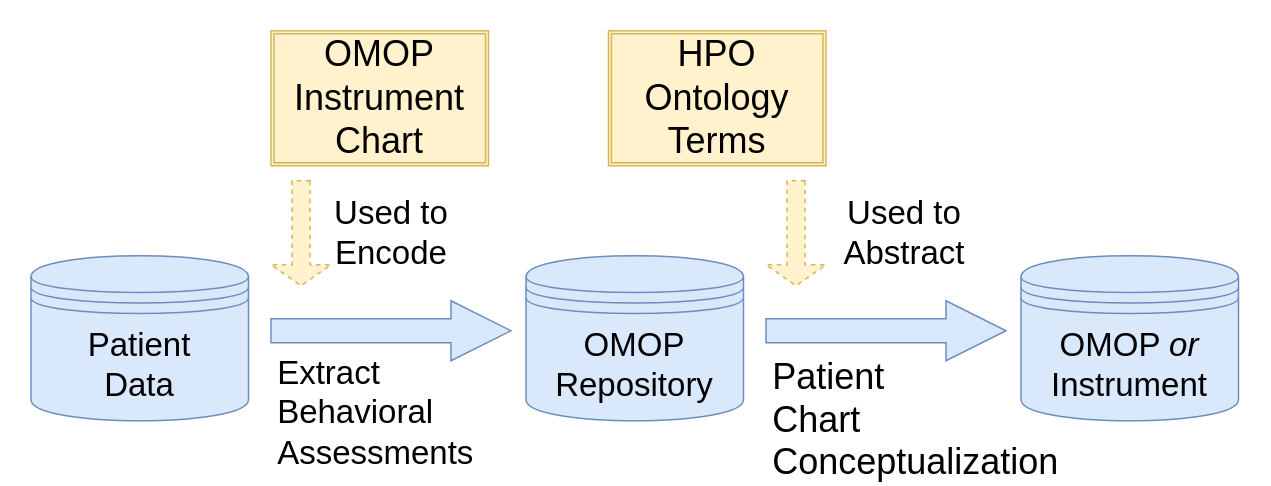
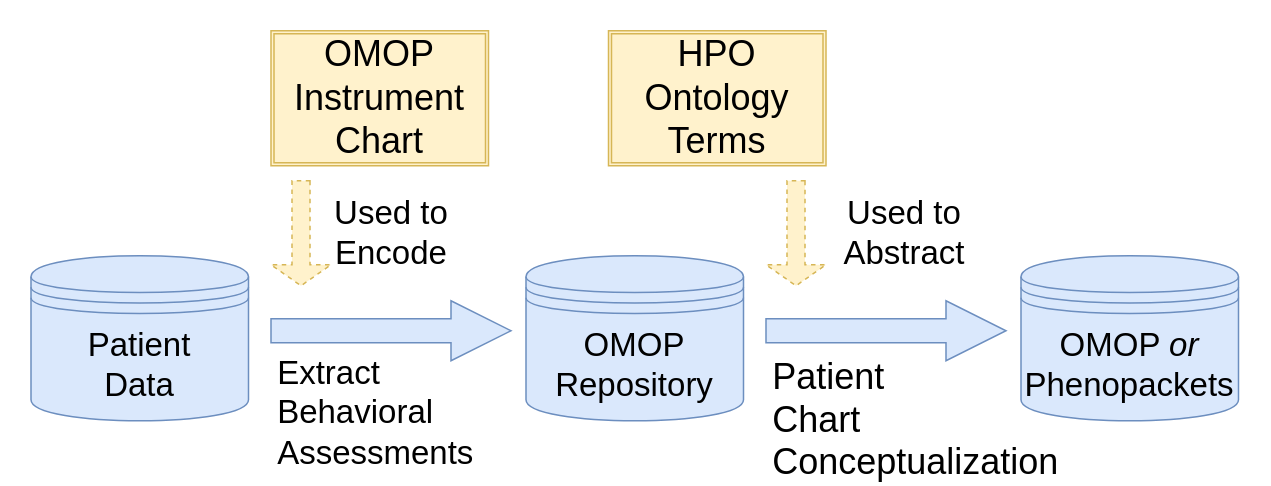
node "OMOP or Instrument": label "OMOP or Instrument" -> "OMOP or Phenopackets"
